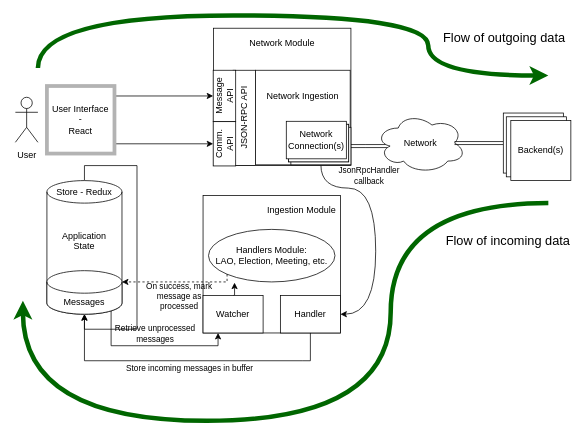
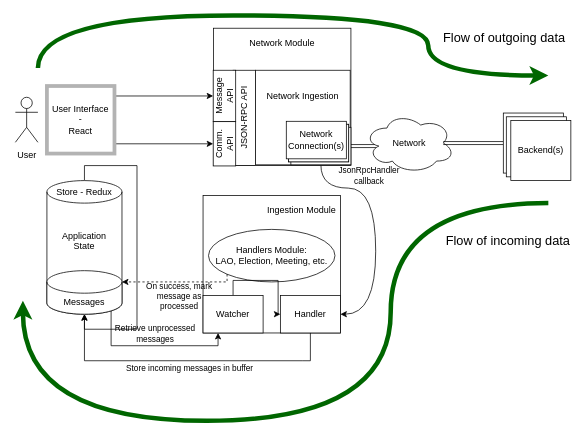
node "Network": moved (420, 143) -> (409, 143)
edge "Watcher" -> "Handlers Module: LAO, Election, Meeting, etc.": now "Watcher" -> "Handler"
